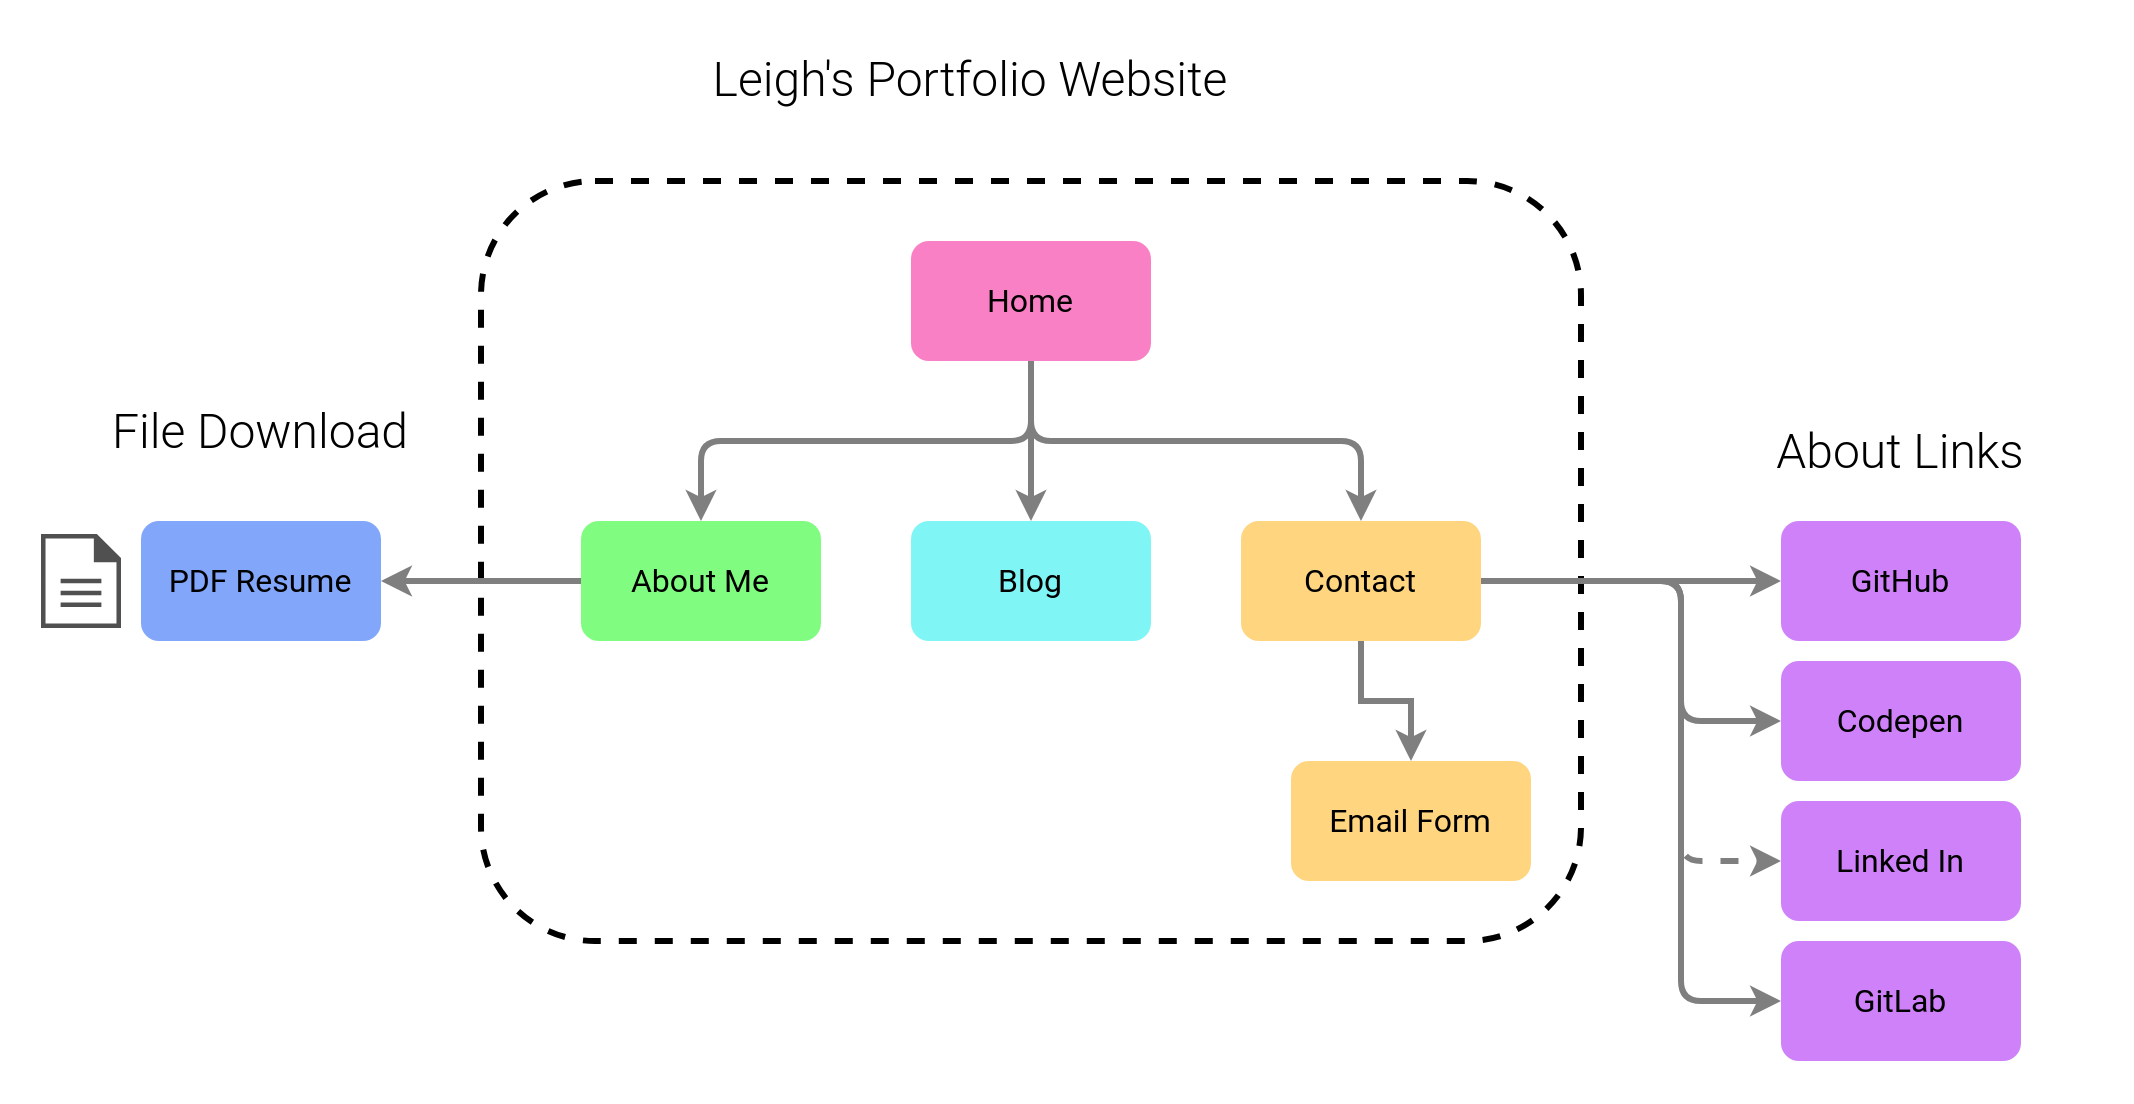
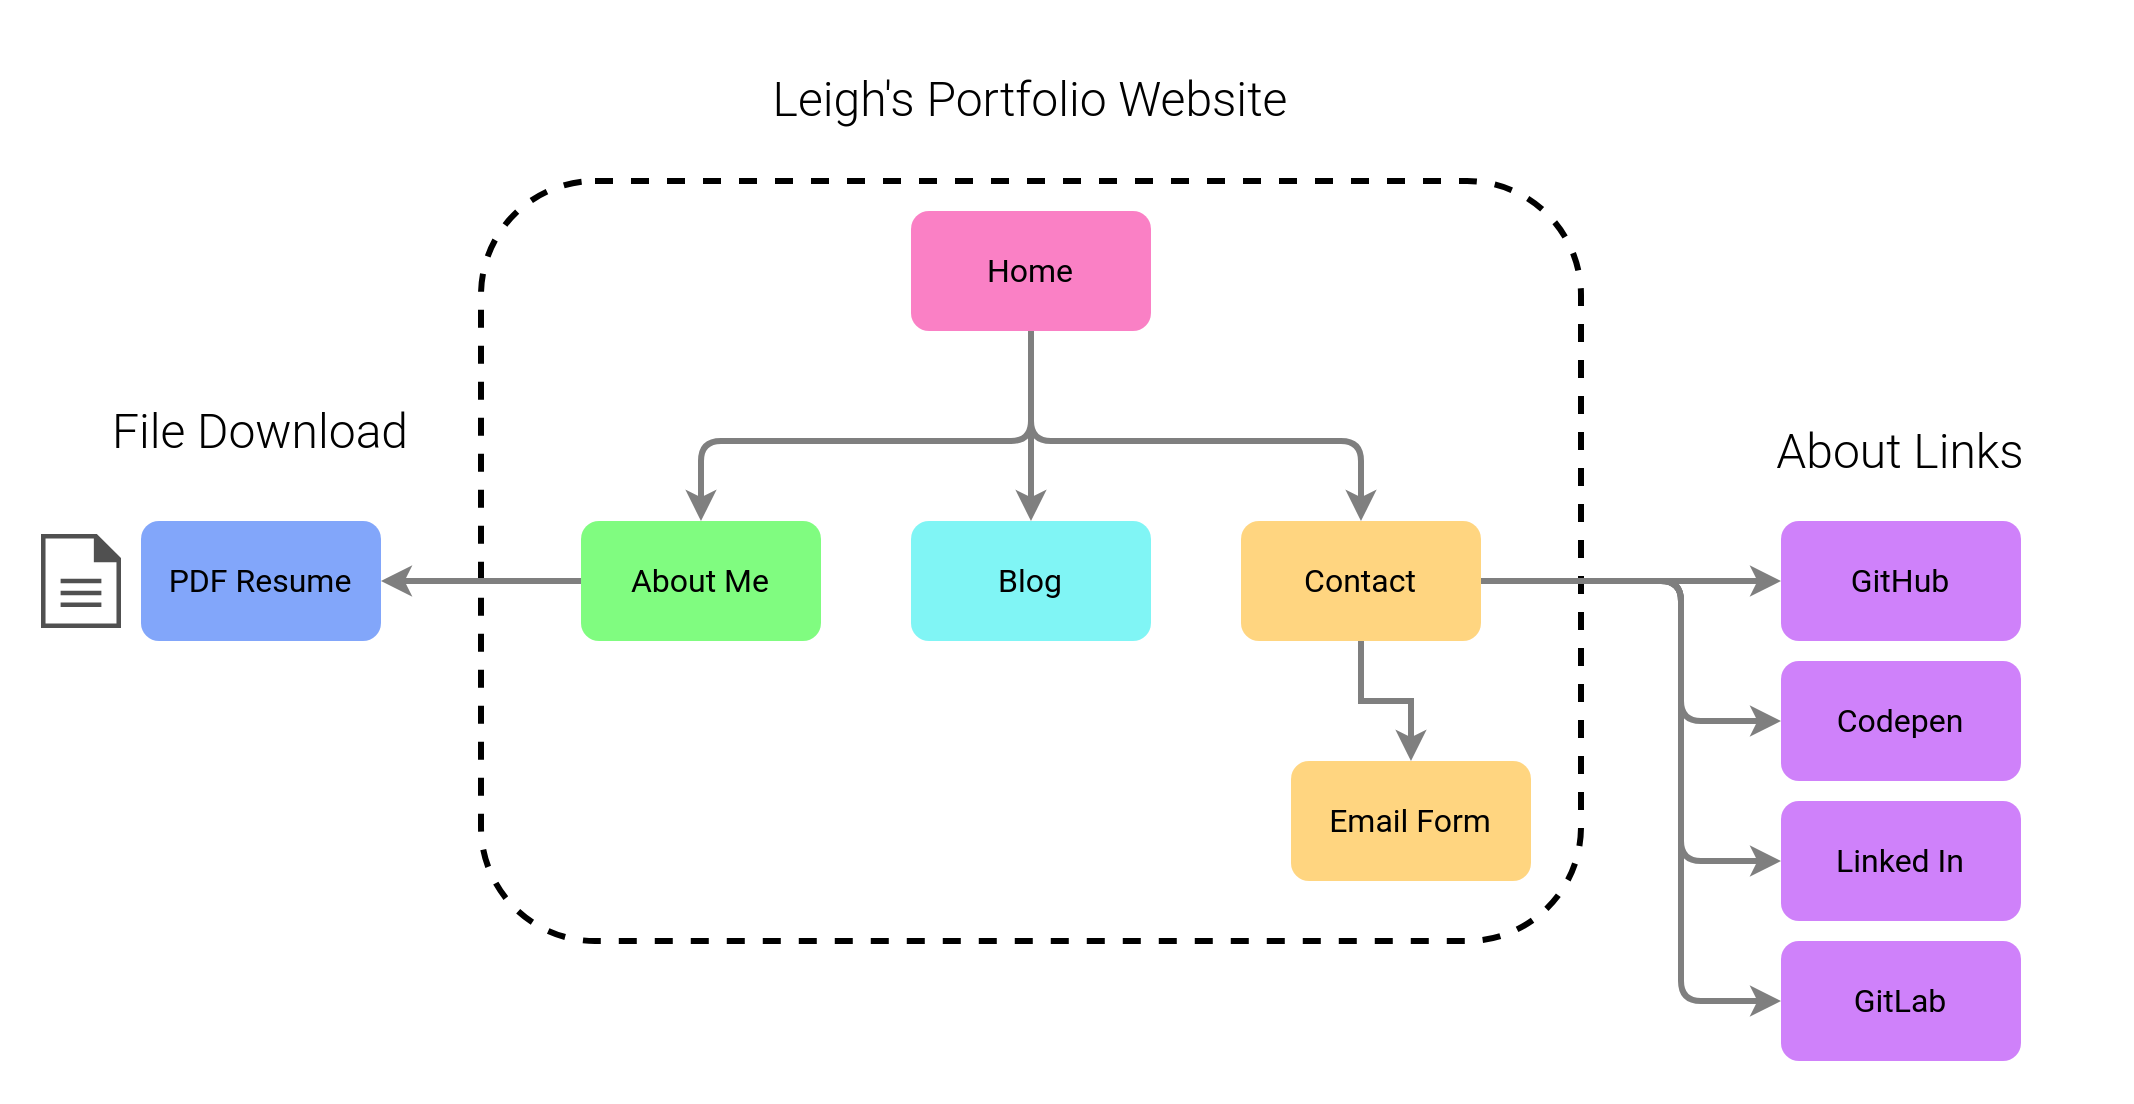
node "Leigh's Portfolio Website": moved (971, 81) -> (1031, 101)
node "Home": moved (1031, 301) -> (1031, 271)
edge "Contact" -> "Linked In": style dashed -> solid
